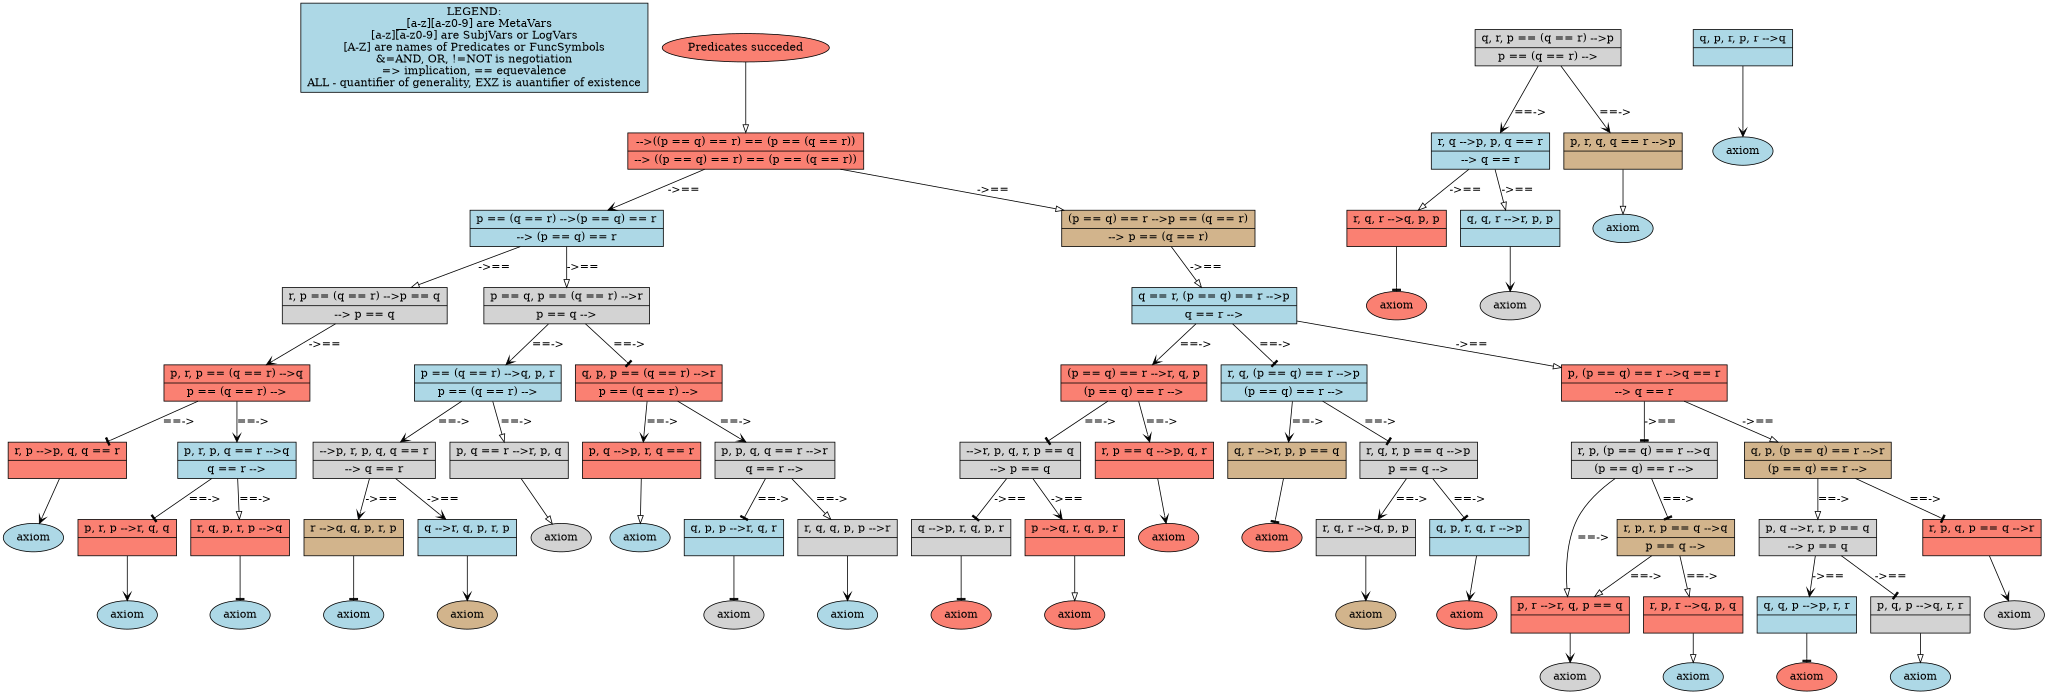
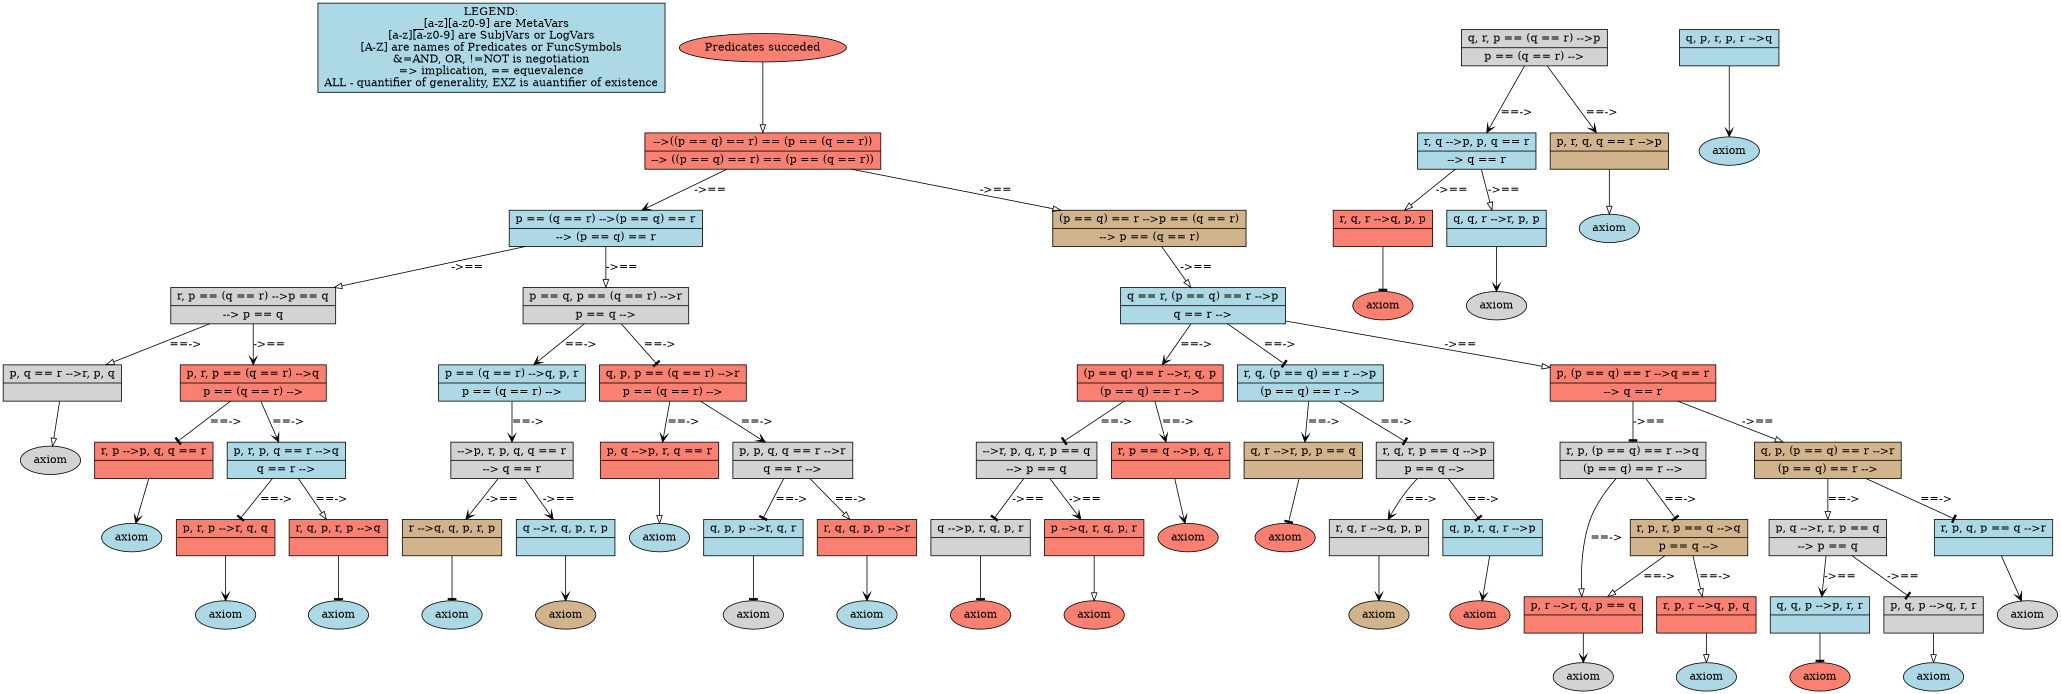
edge "p == (q == r) -->q, p, r" -> "p, q == r -->r, p, q": now "r, p == (q == r) -->p == q" -> "p, q == r -->r, p, q"
node "r, q, q, p, p -->r": fillcolor lightgrey -> salmon
node "r, p, q, p == q -->r": fillcolor salmon -> lightblue
